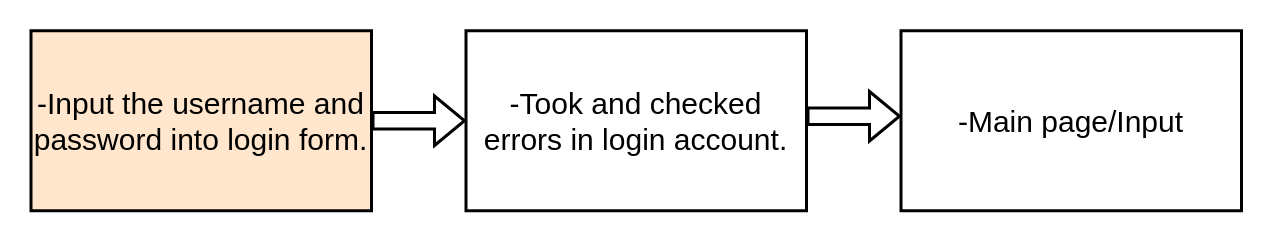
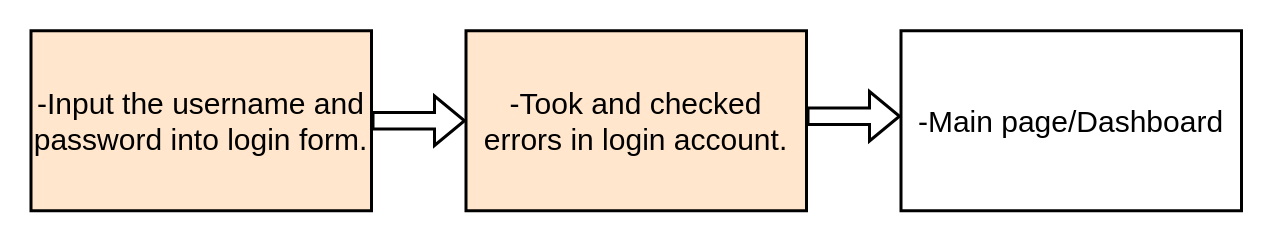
node "-Took and checked errors in login account.": fillcolor #ffffff -> #ffe6cc
node "-Main page/Input": label "-Main page/Input" -> "-Main page/Dashboard"
